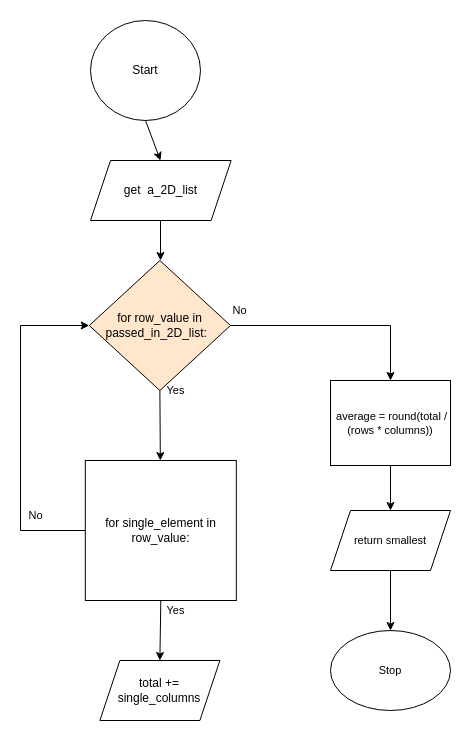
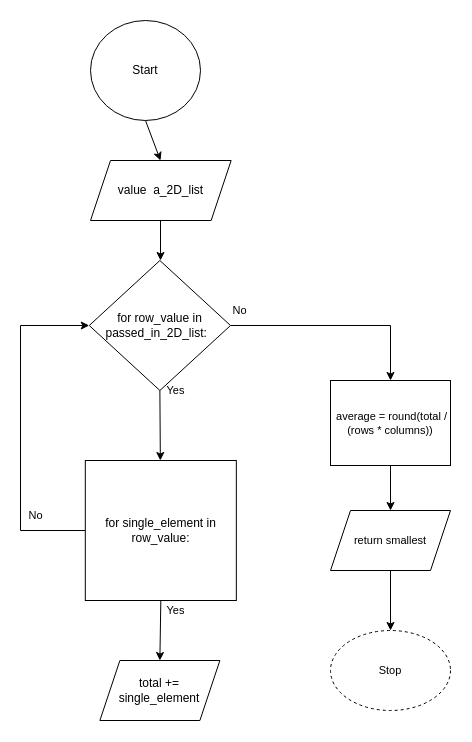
node "get a_2D_list": label "get a_2D_list" -> "value a_2D_list"
node "for row_value in passed_in_2D_list:": fillcolor #ffe6cc -> #ffffff
node "Stop": style solid -> dashed
node "total += single_columns": label "total += single_columns" -> "total += single_element"
